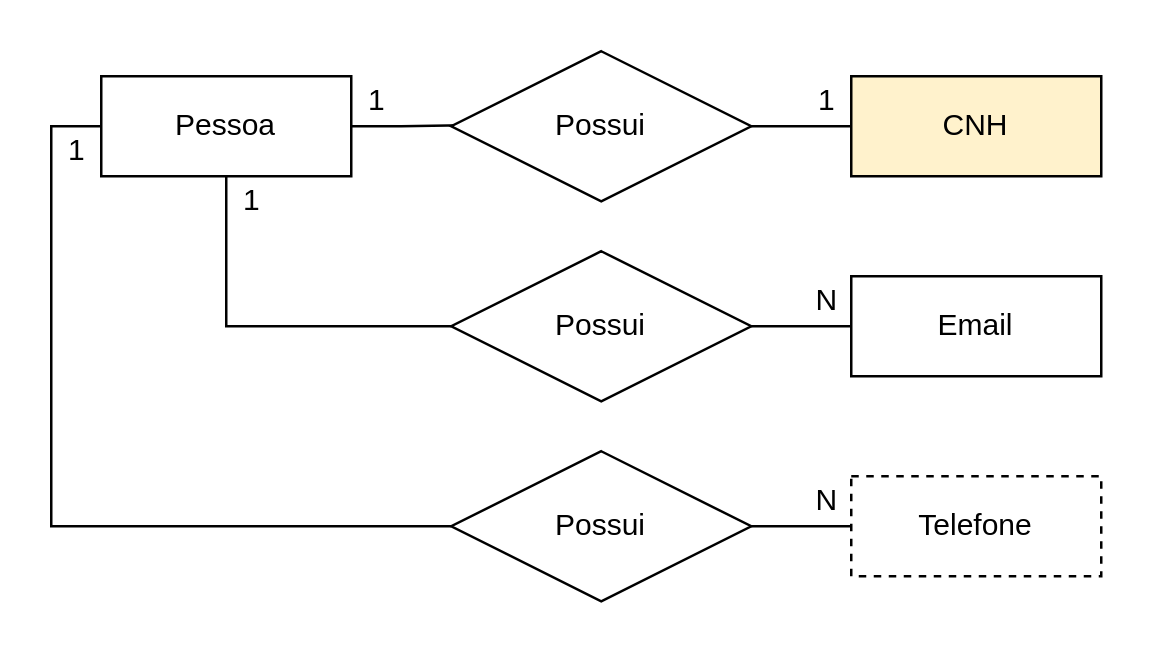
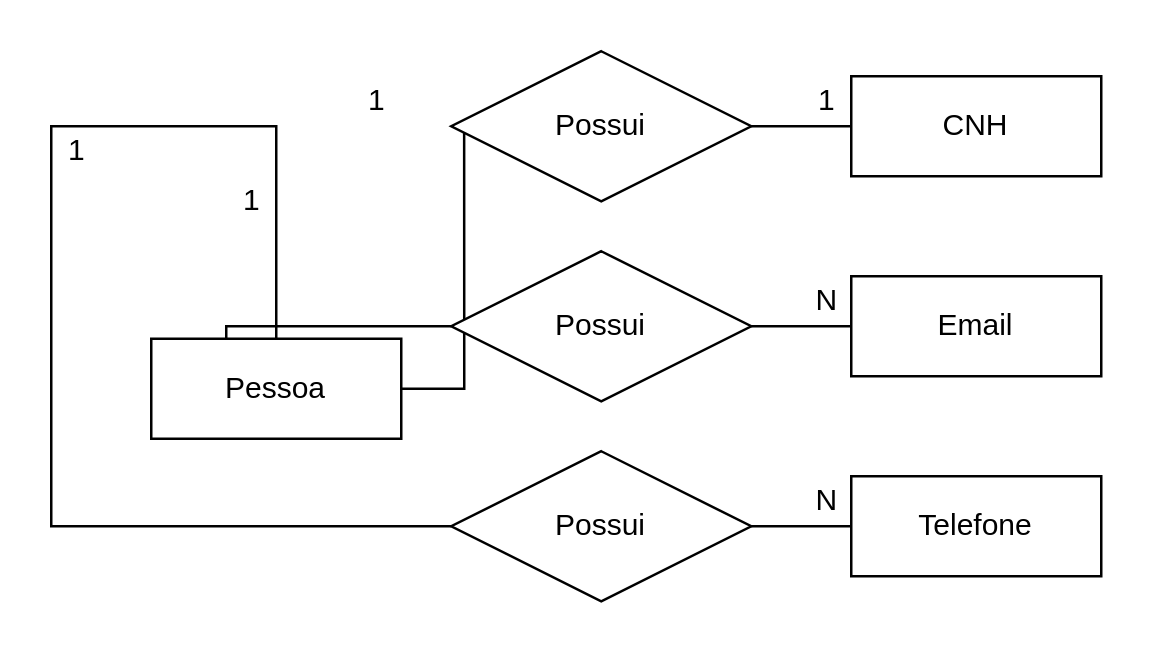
node "Pessoa": moved (226, 126) -> (276, 389)
node "CNH": fillcolor #fff2cc -> #ffffff
node "Telefone": style dashed -> solid
